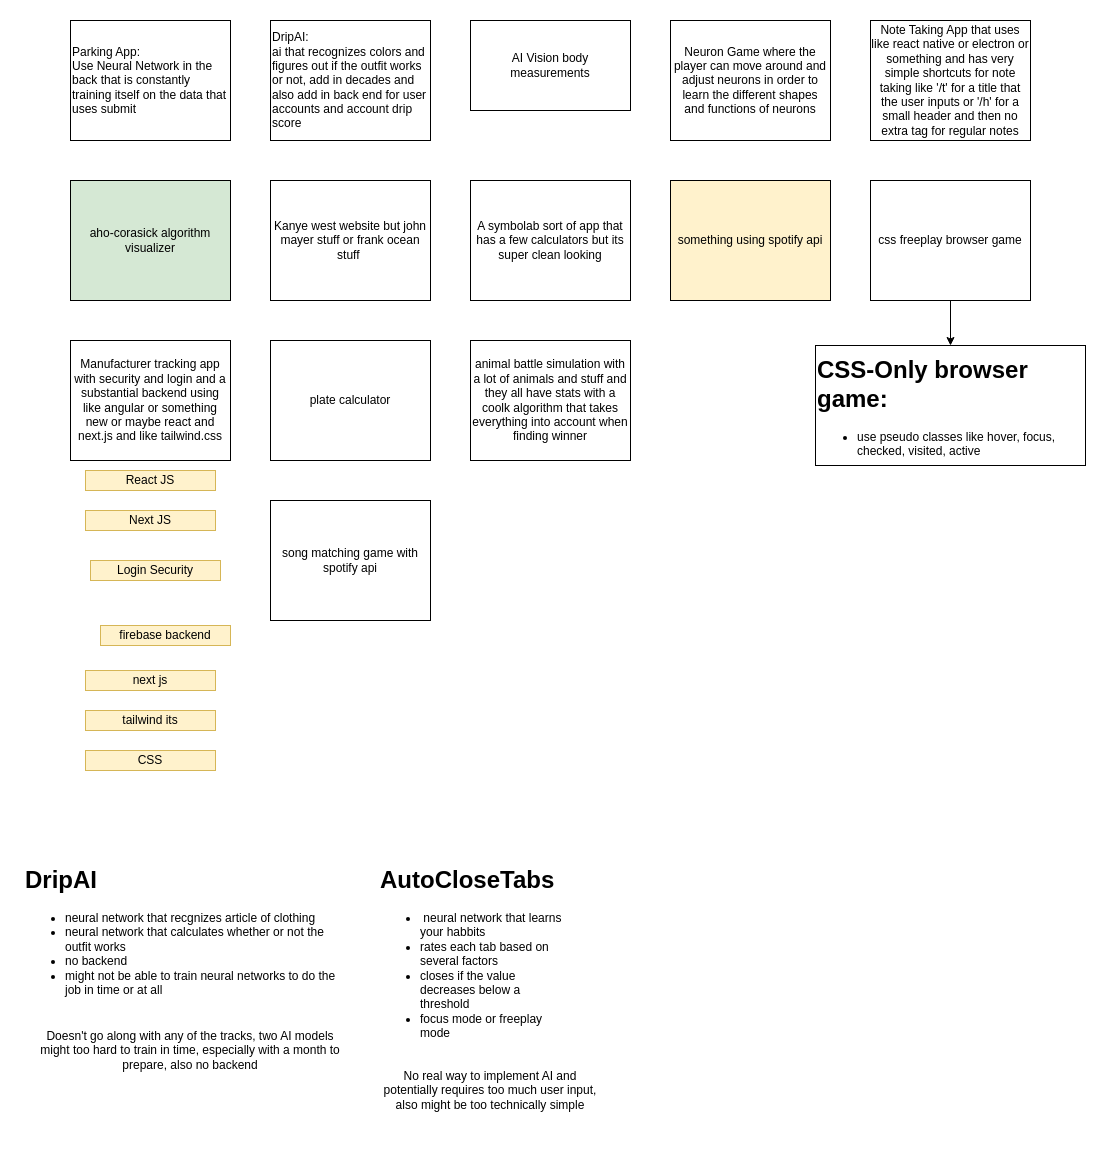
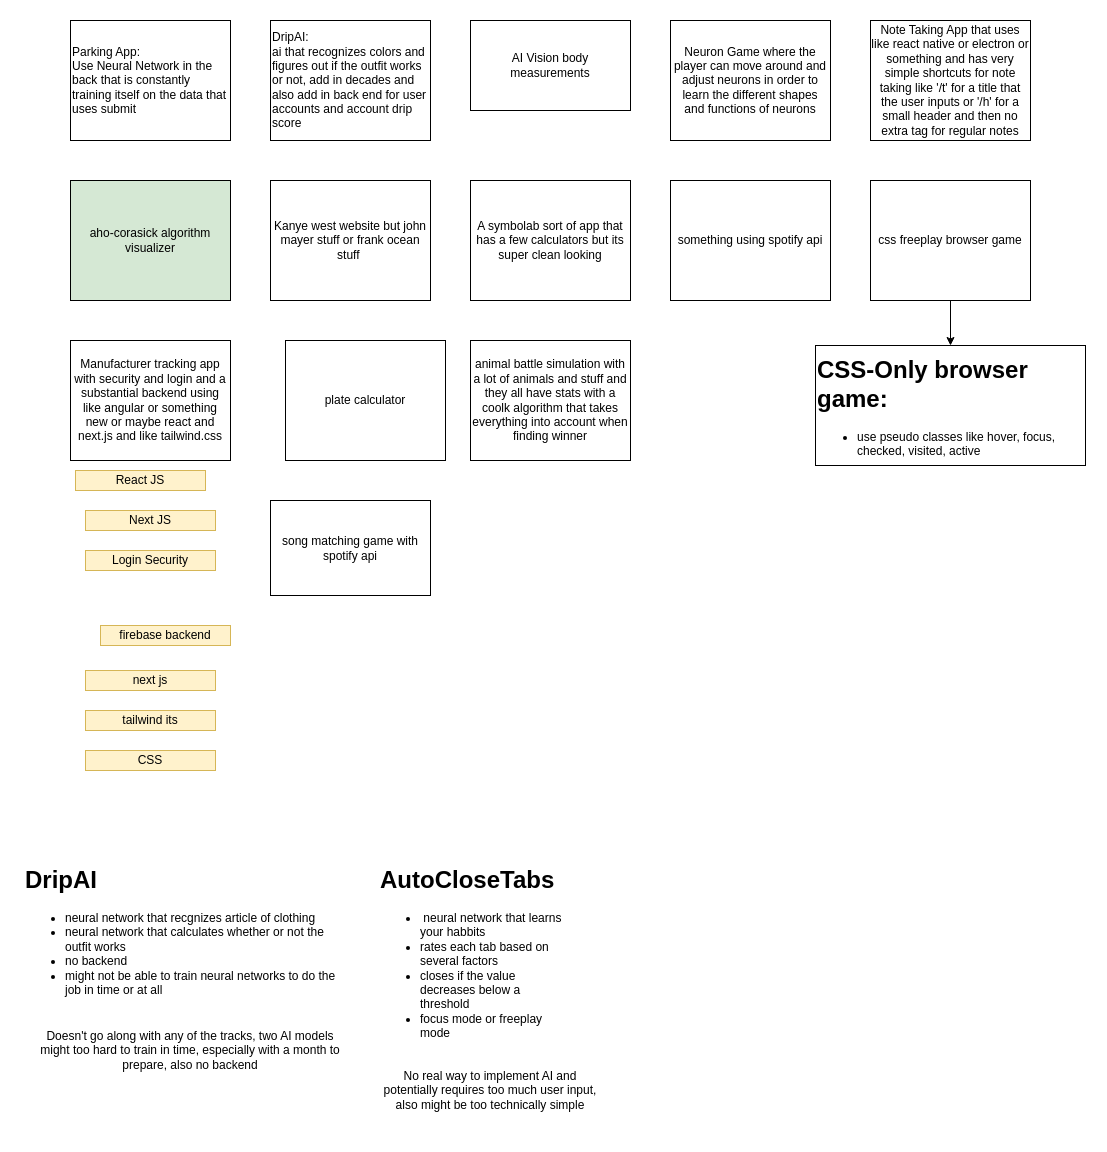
node "something using spotify api": fillcolor #fff2cc -> #ffffff
node "plate calculator": moved (351, 401) -> (366, 401)
node "React JS": moved (151, 481) -> (141, 481)
node "song matching game with spotify api": size 160x120 -> 160x95
node "Login Security": moved (156, 571) -> (151, 561)
